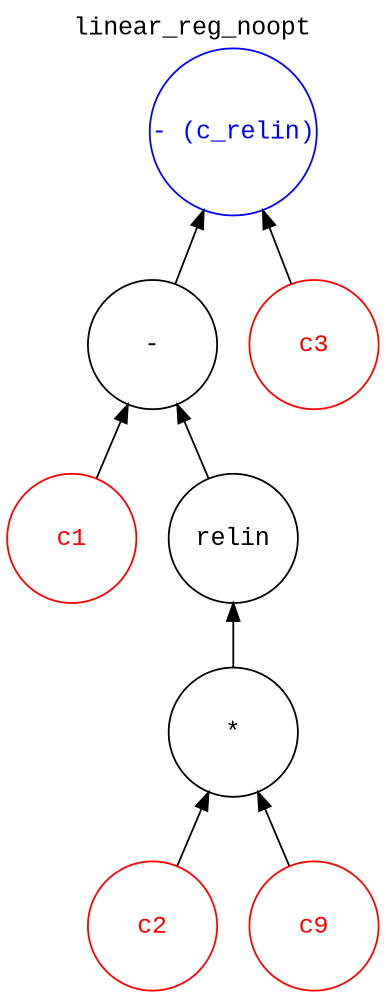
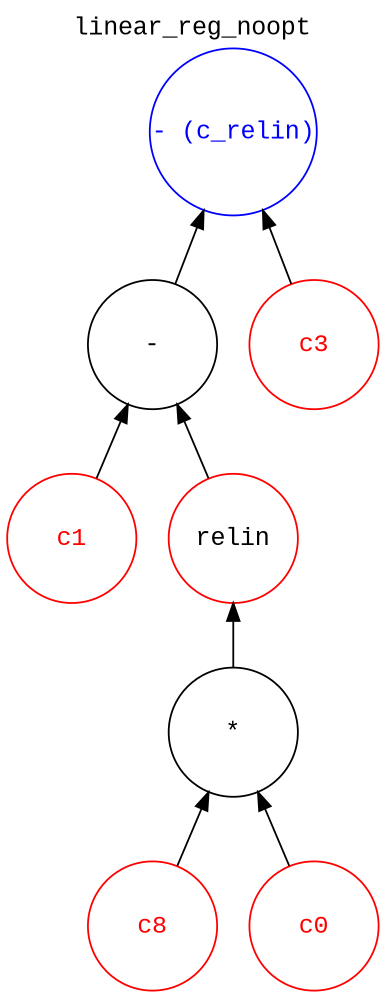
node "relin": color black -> red
node "c2": label "c2" -> "c8"
node "c9": label "c9" -> "c0"
